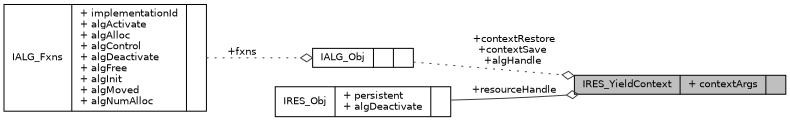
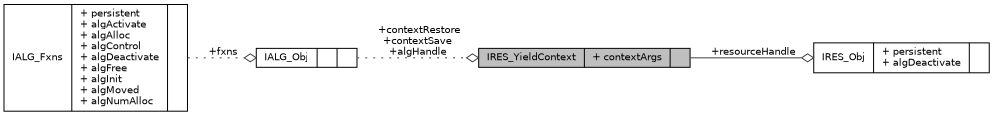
node "IALG_Fxns": text "+ implementationId" -> "+ persistent"
edge "IRES_Obj" -> "IRES_YieldContext": reversed
